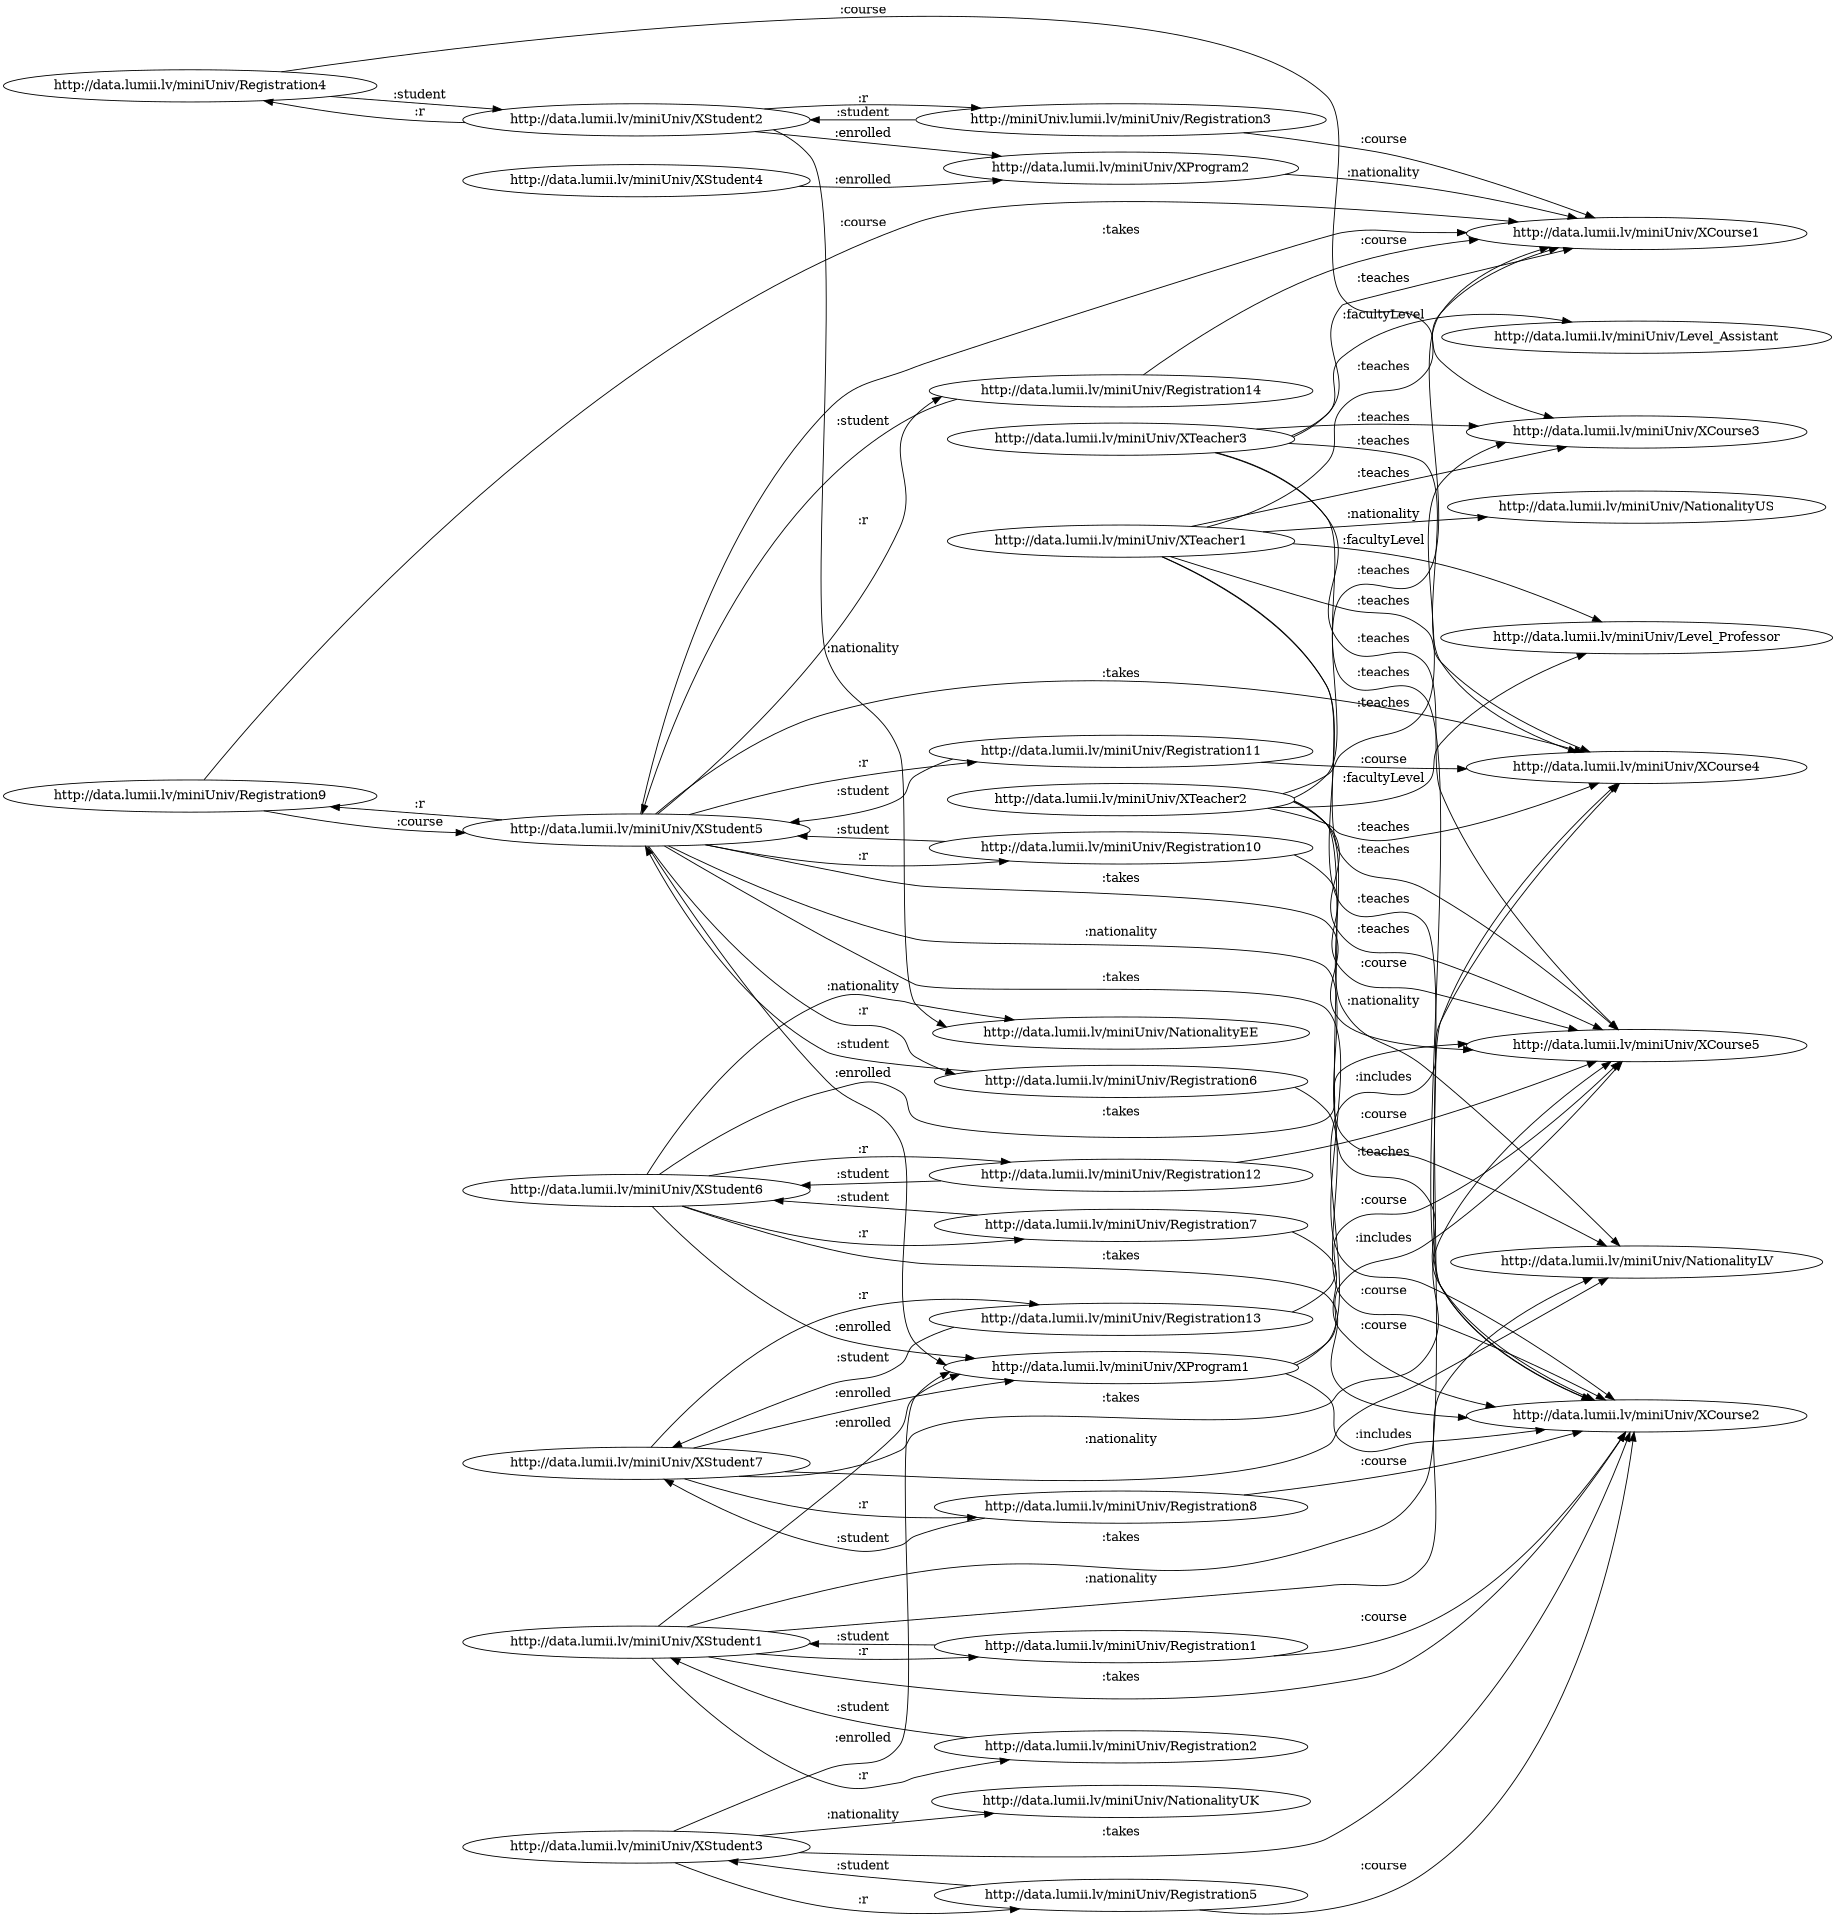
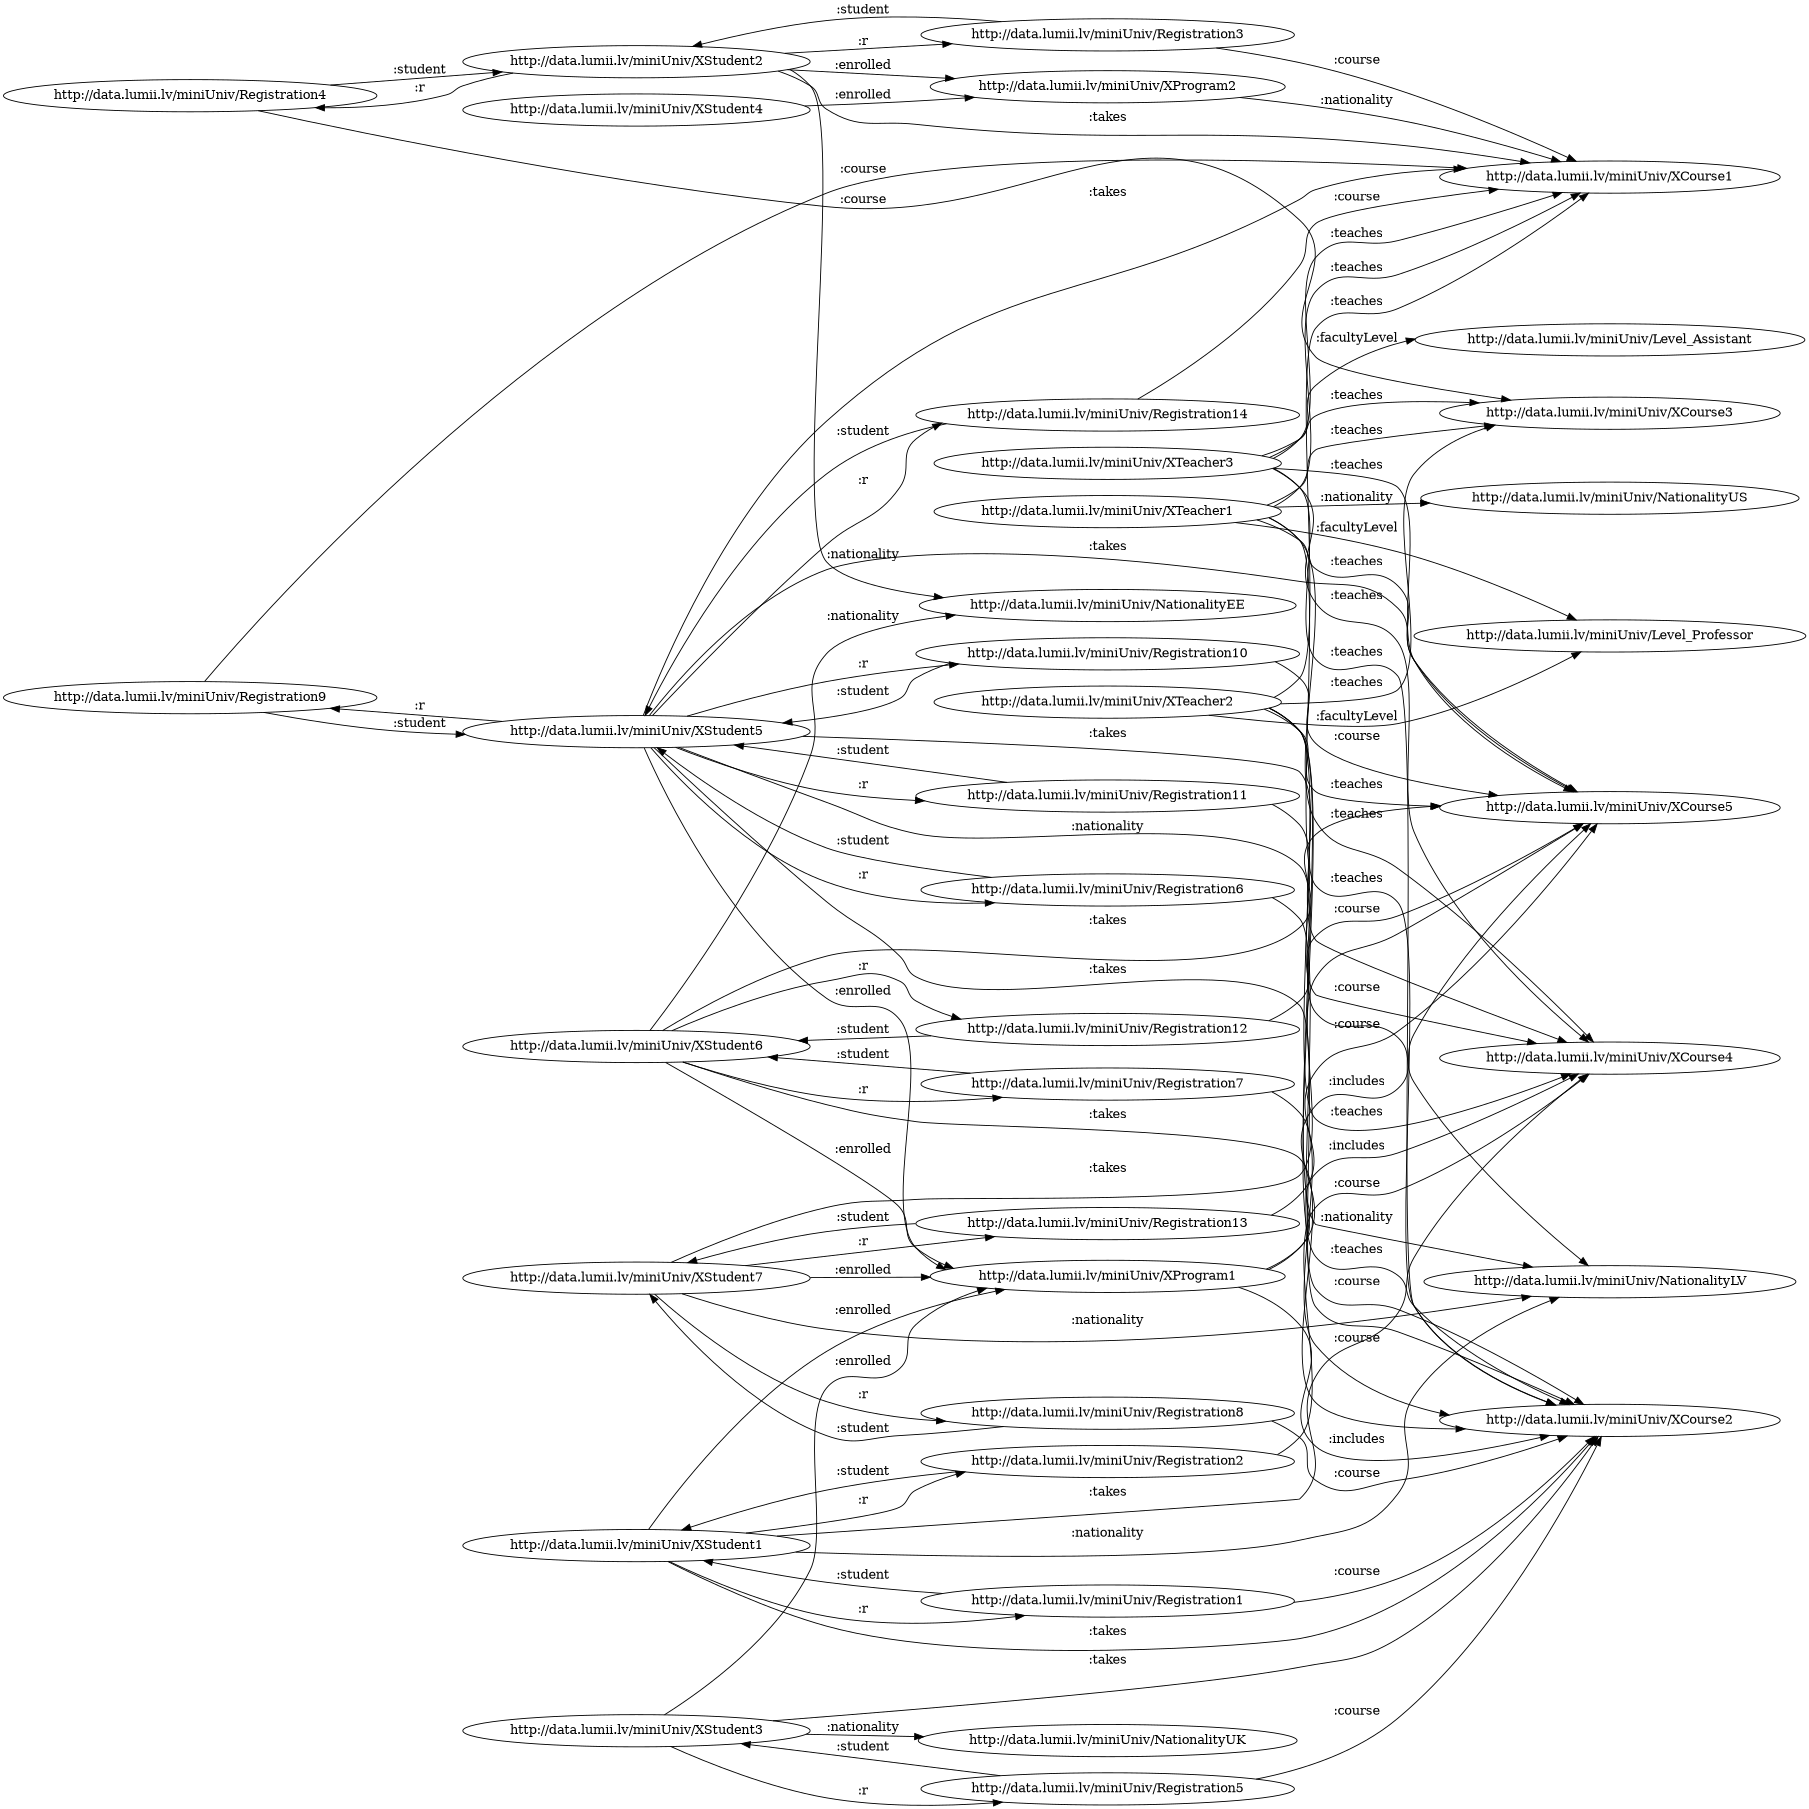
node "http://miniUniv.lumii.lv/miniUniv/Registration3": label "http://miniUniv.lumii.lv/miniUniv/Registration3" -> "http://data.lumii.lv/miniUniv/Registration3"
edge "http://data.lumii.lv/miniUniv/XStudent2" -> "http://data.lumii.lv/miniUniv/XCourse1": added, label ":takes"
edge "http://data.lumii.lv/miniUniv/Registration9" -> "http://data.lumii.lv/miniUniv/XStudent5": label ":course" -> ":student"
edge "http://data.lumii.lv/miniUniv/Registration2" -> "http://data.lumii.lv/miniUniv/XCourse4": added, label ":course"
